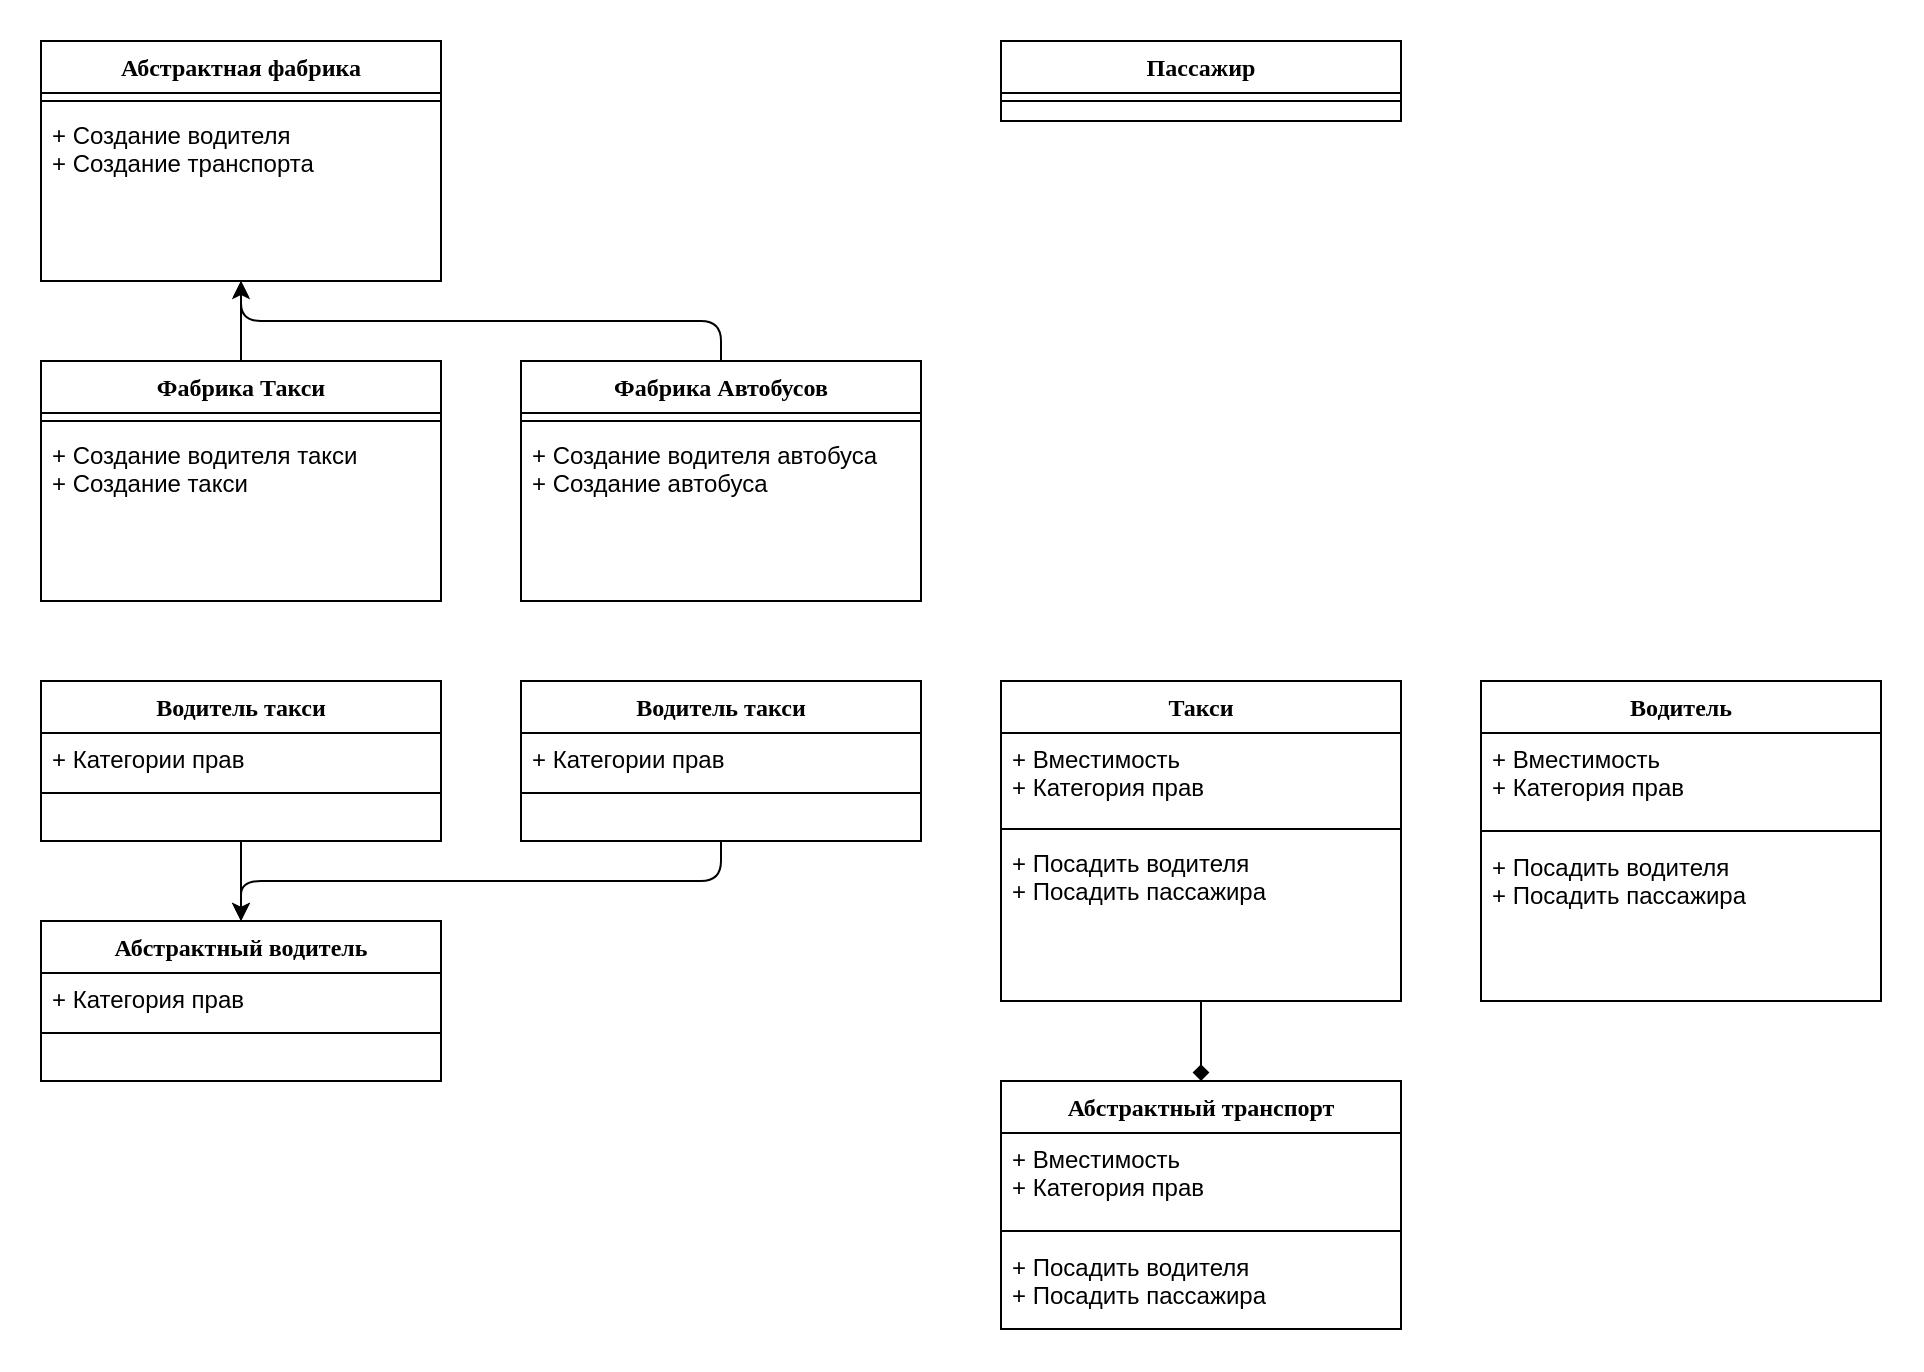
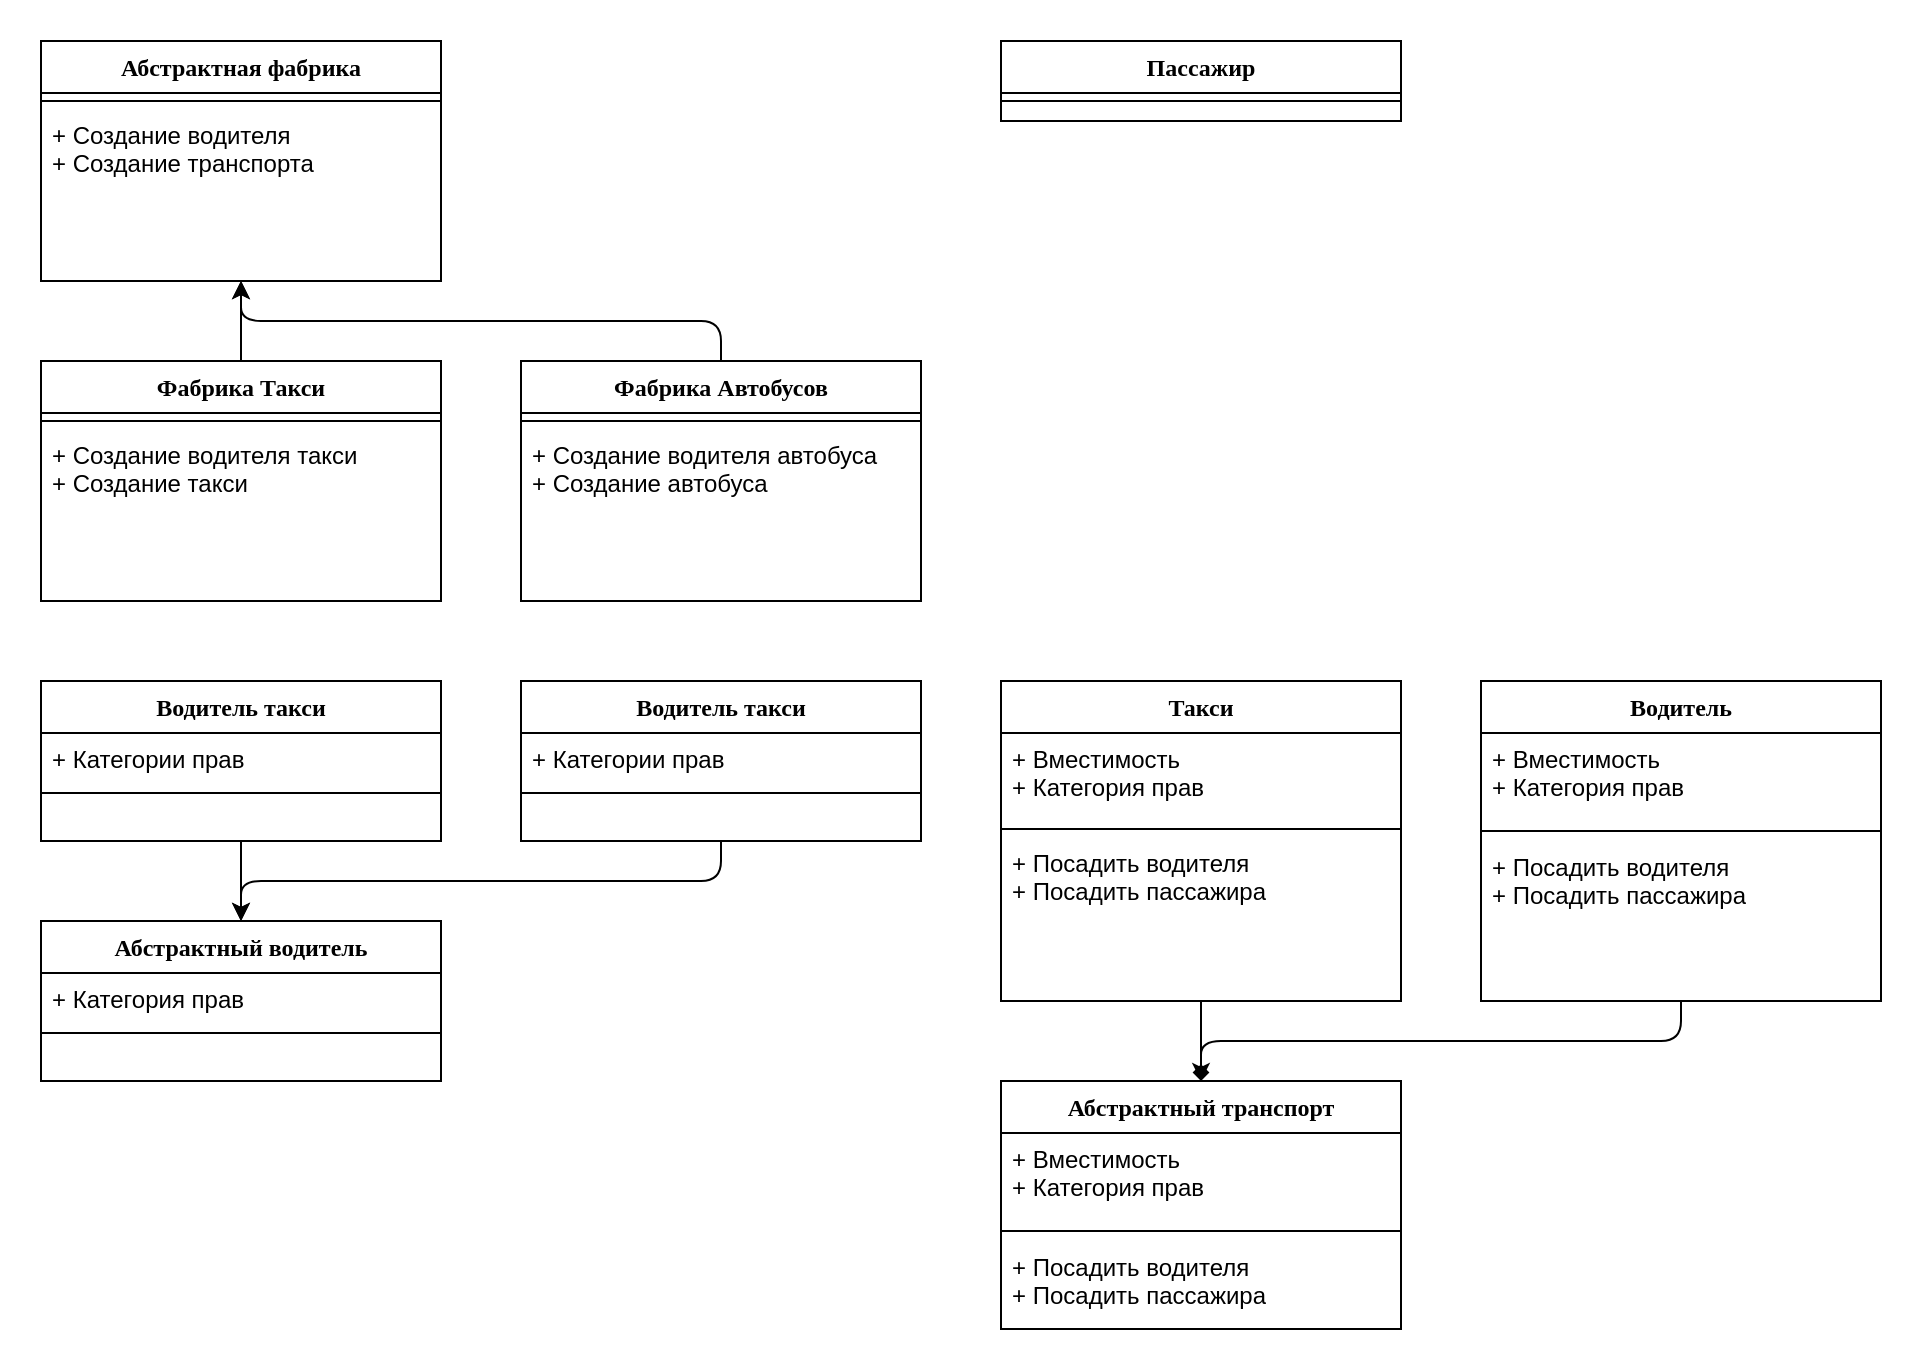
edge "Фабрика Автобусов" -> "Абстрактная фабрика": arrowhead open -> classic
edge "Водитель" -> "Абстрактный транспорт": added
